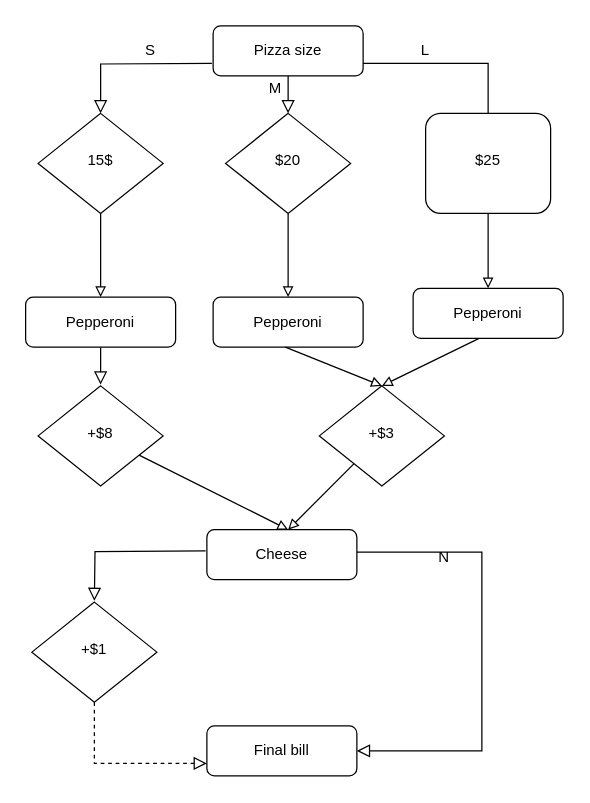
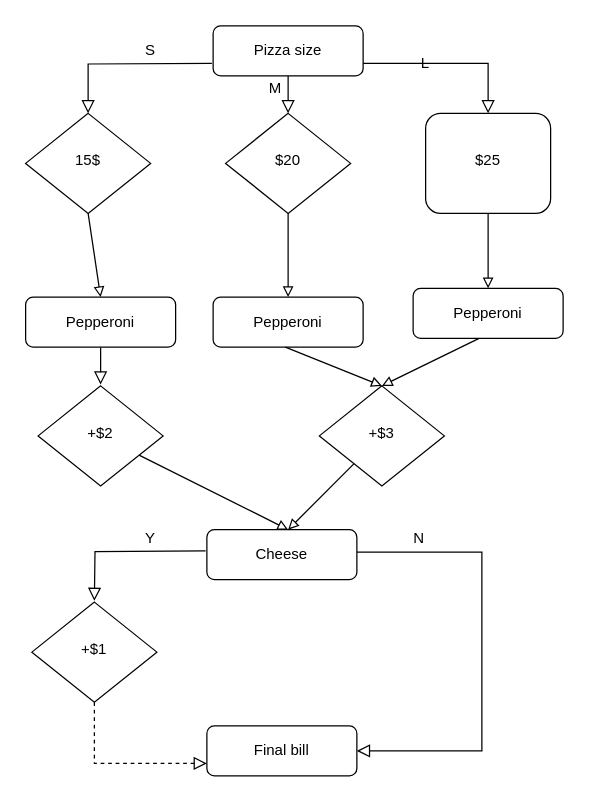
node "L": moved (426, 51) -> (426, 63)
edge "Pizza size" -- "$25": arrowhead none -> block
node "15$": moved (101, 163) -> (88, 163)
node "+$8": label "+$8" -> "+$2"
node "Y": added
node "N": moved (444, 557) -> (419, 538)
